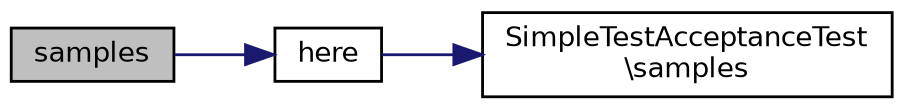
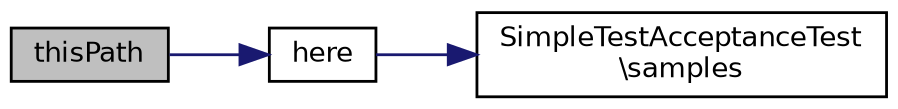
node "samples": label "samples" -> "thisPath"
